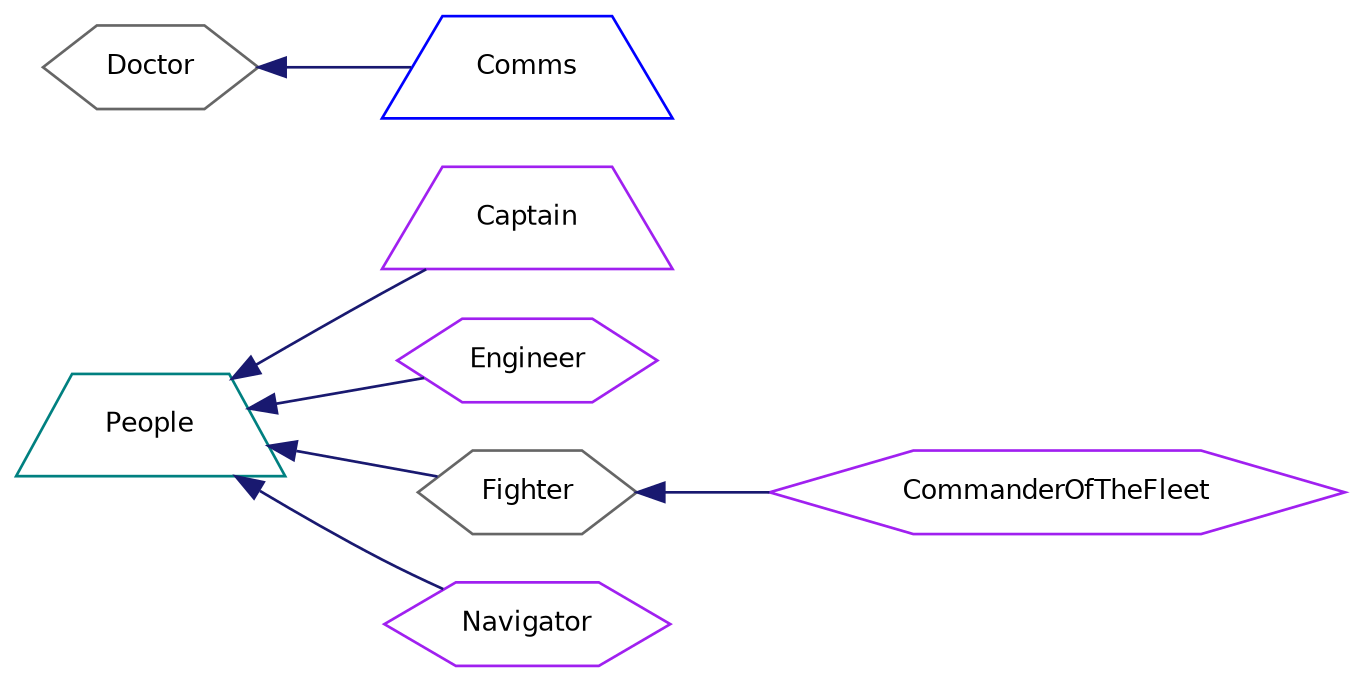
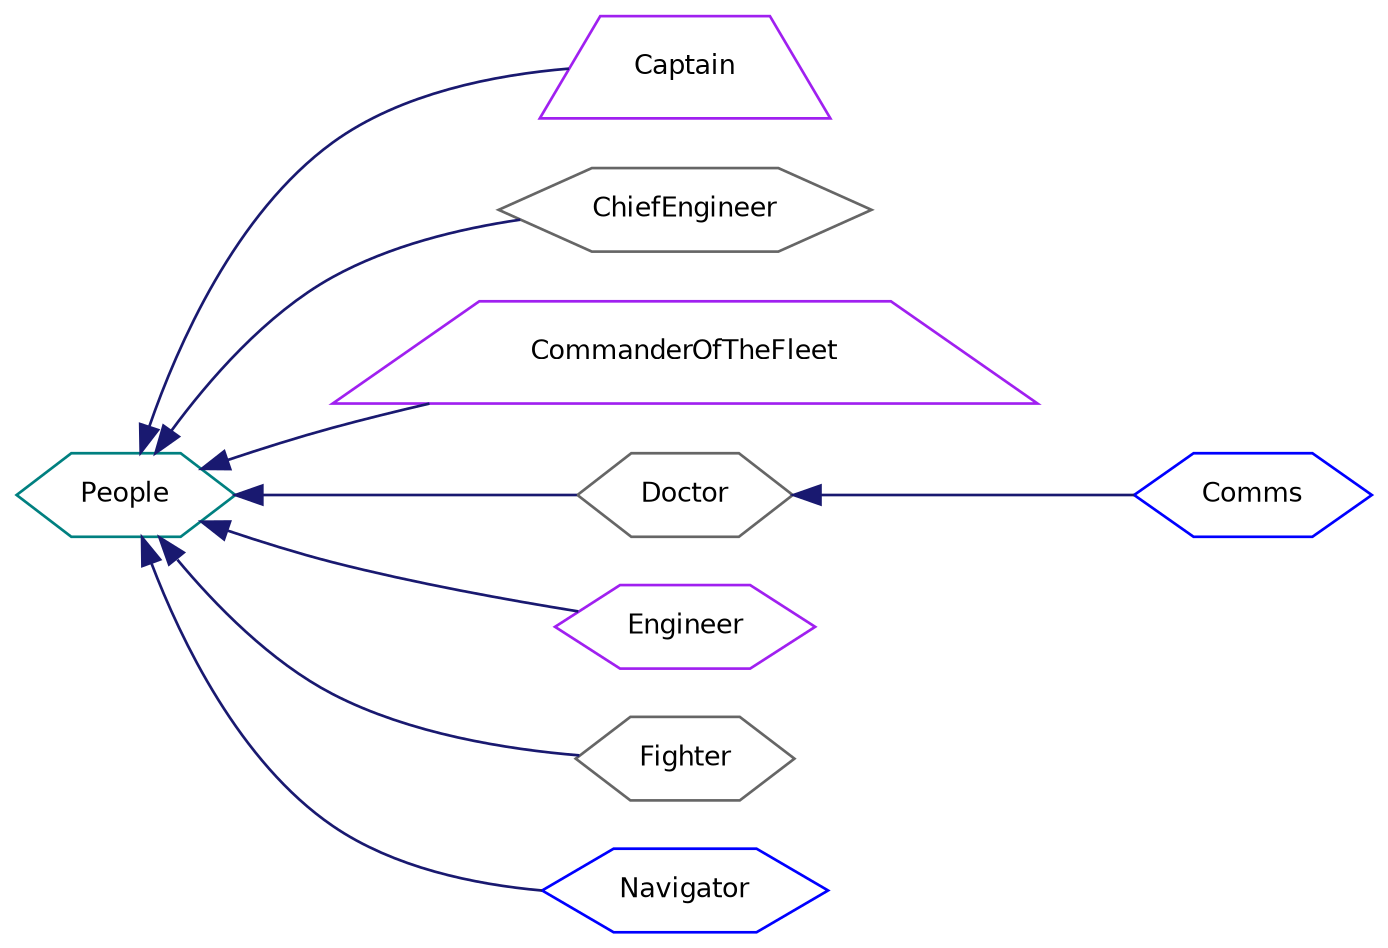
node "Comms": shape trapezium -> hexagon
node "ChiefEngineer": added
node "People": shape trapezium -> hexagon
edge "CommanderOfTheFleet" -> "Fighter": now "CommanderOfTheFleet" -> "People"
node "CommanderOfTheFleet": shape hexagon -> trapezium
edge "Doctor" -> "People": added
node "Navigator": color purple -> blue
